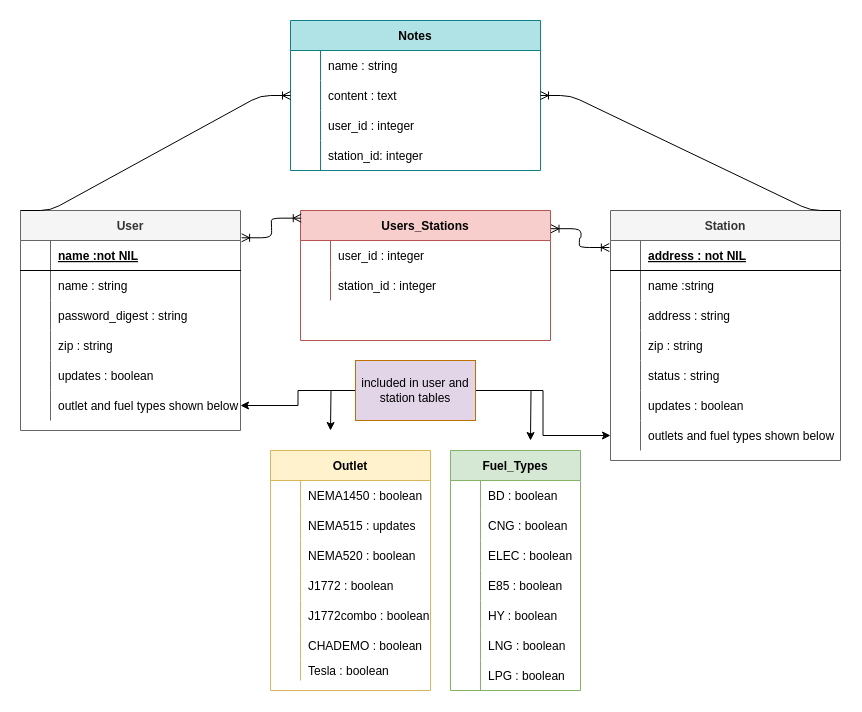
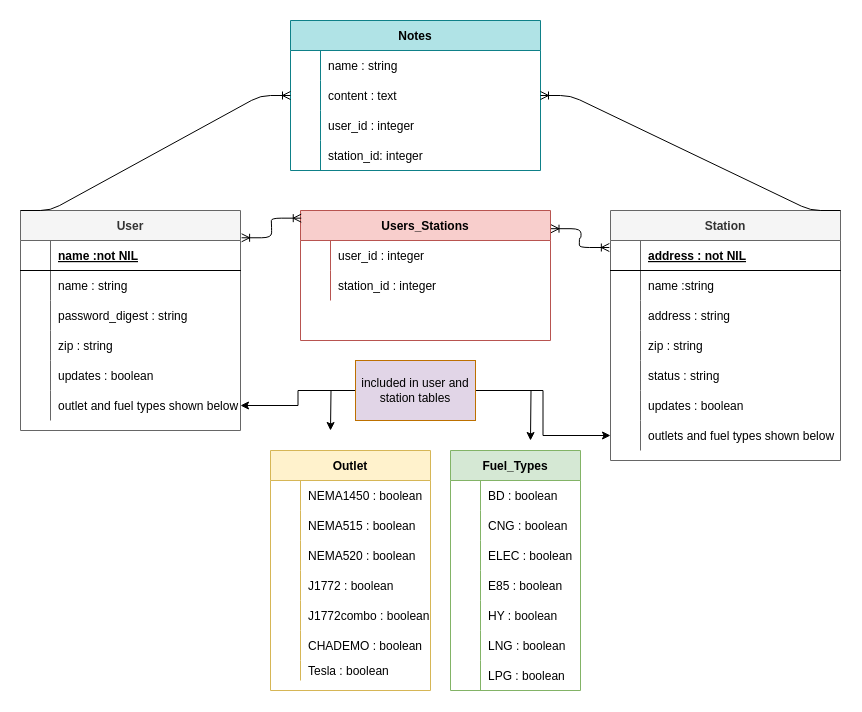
node "NEMA515 : updates": label "NEMA515 : updates" -> "NEMA515 : boolean"
